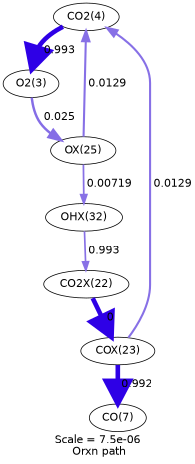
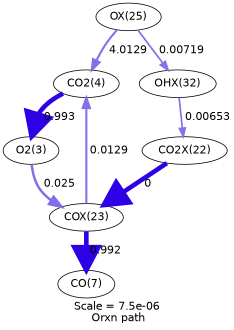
edge "OX(25)" -> "CO2(4)": label " 0.0129" -> " 4.0129"
edge "O2(3)" -> "OX(25)": now "O2(3)" -> "COX(23)"
edge "OHX(32)" -> "CO2X(22)": label " 0.993" -> " 0.00653"
